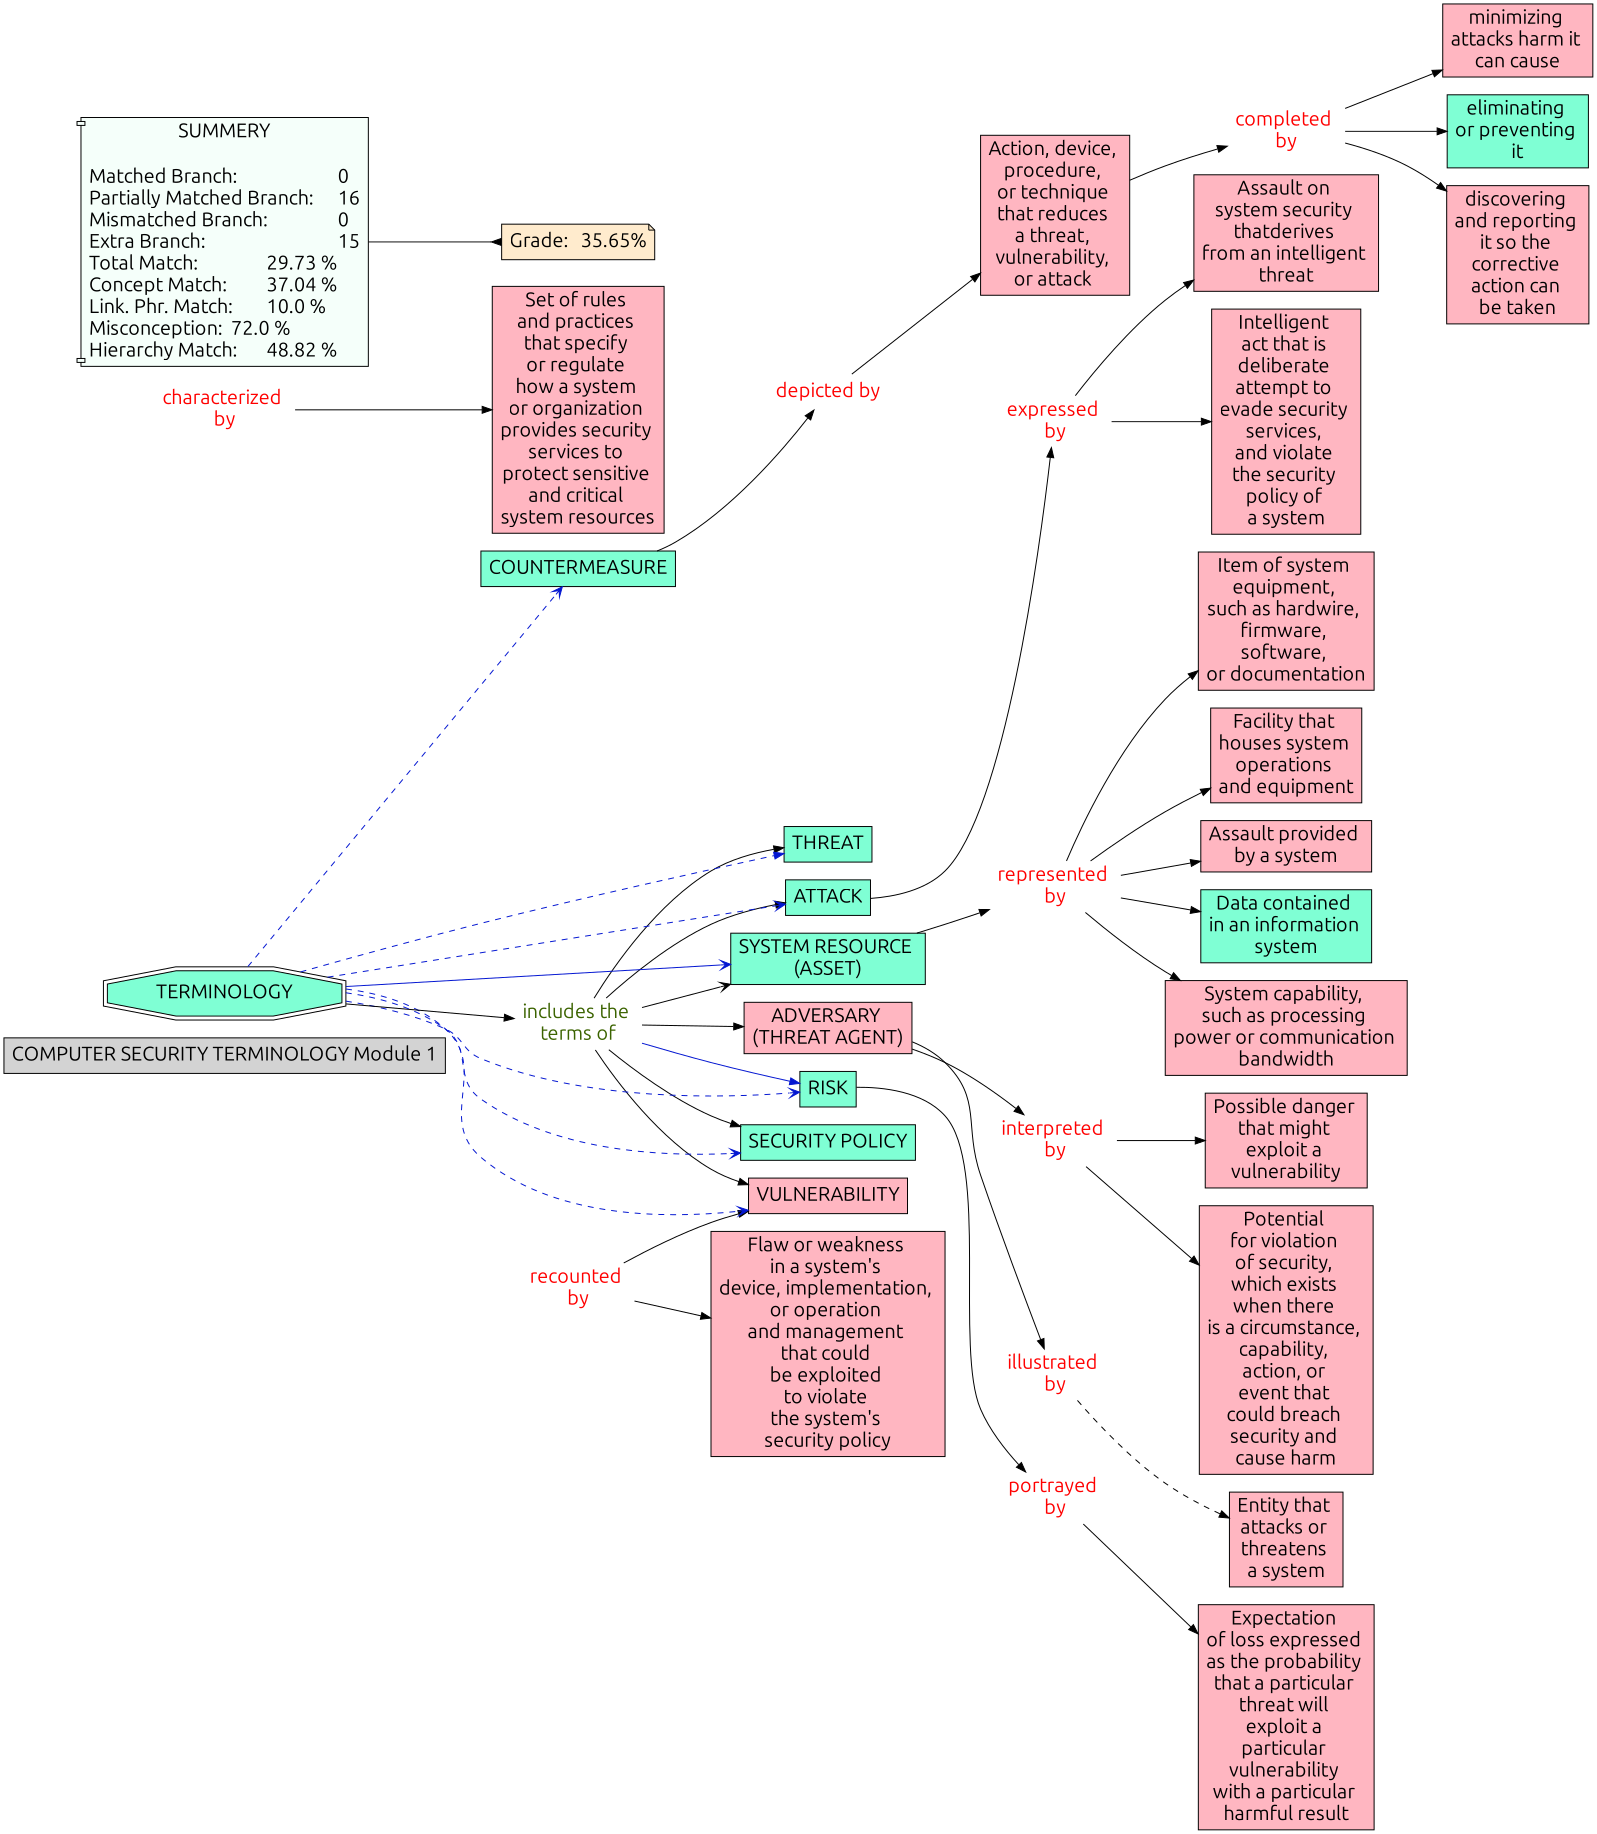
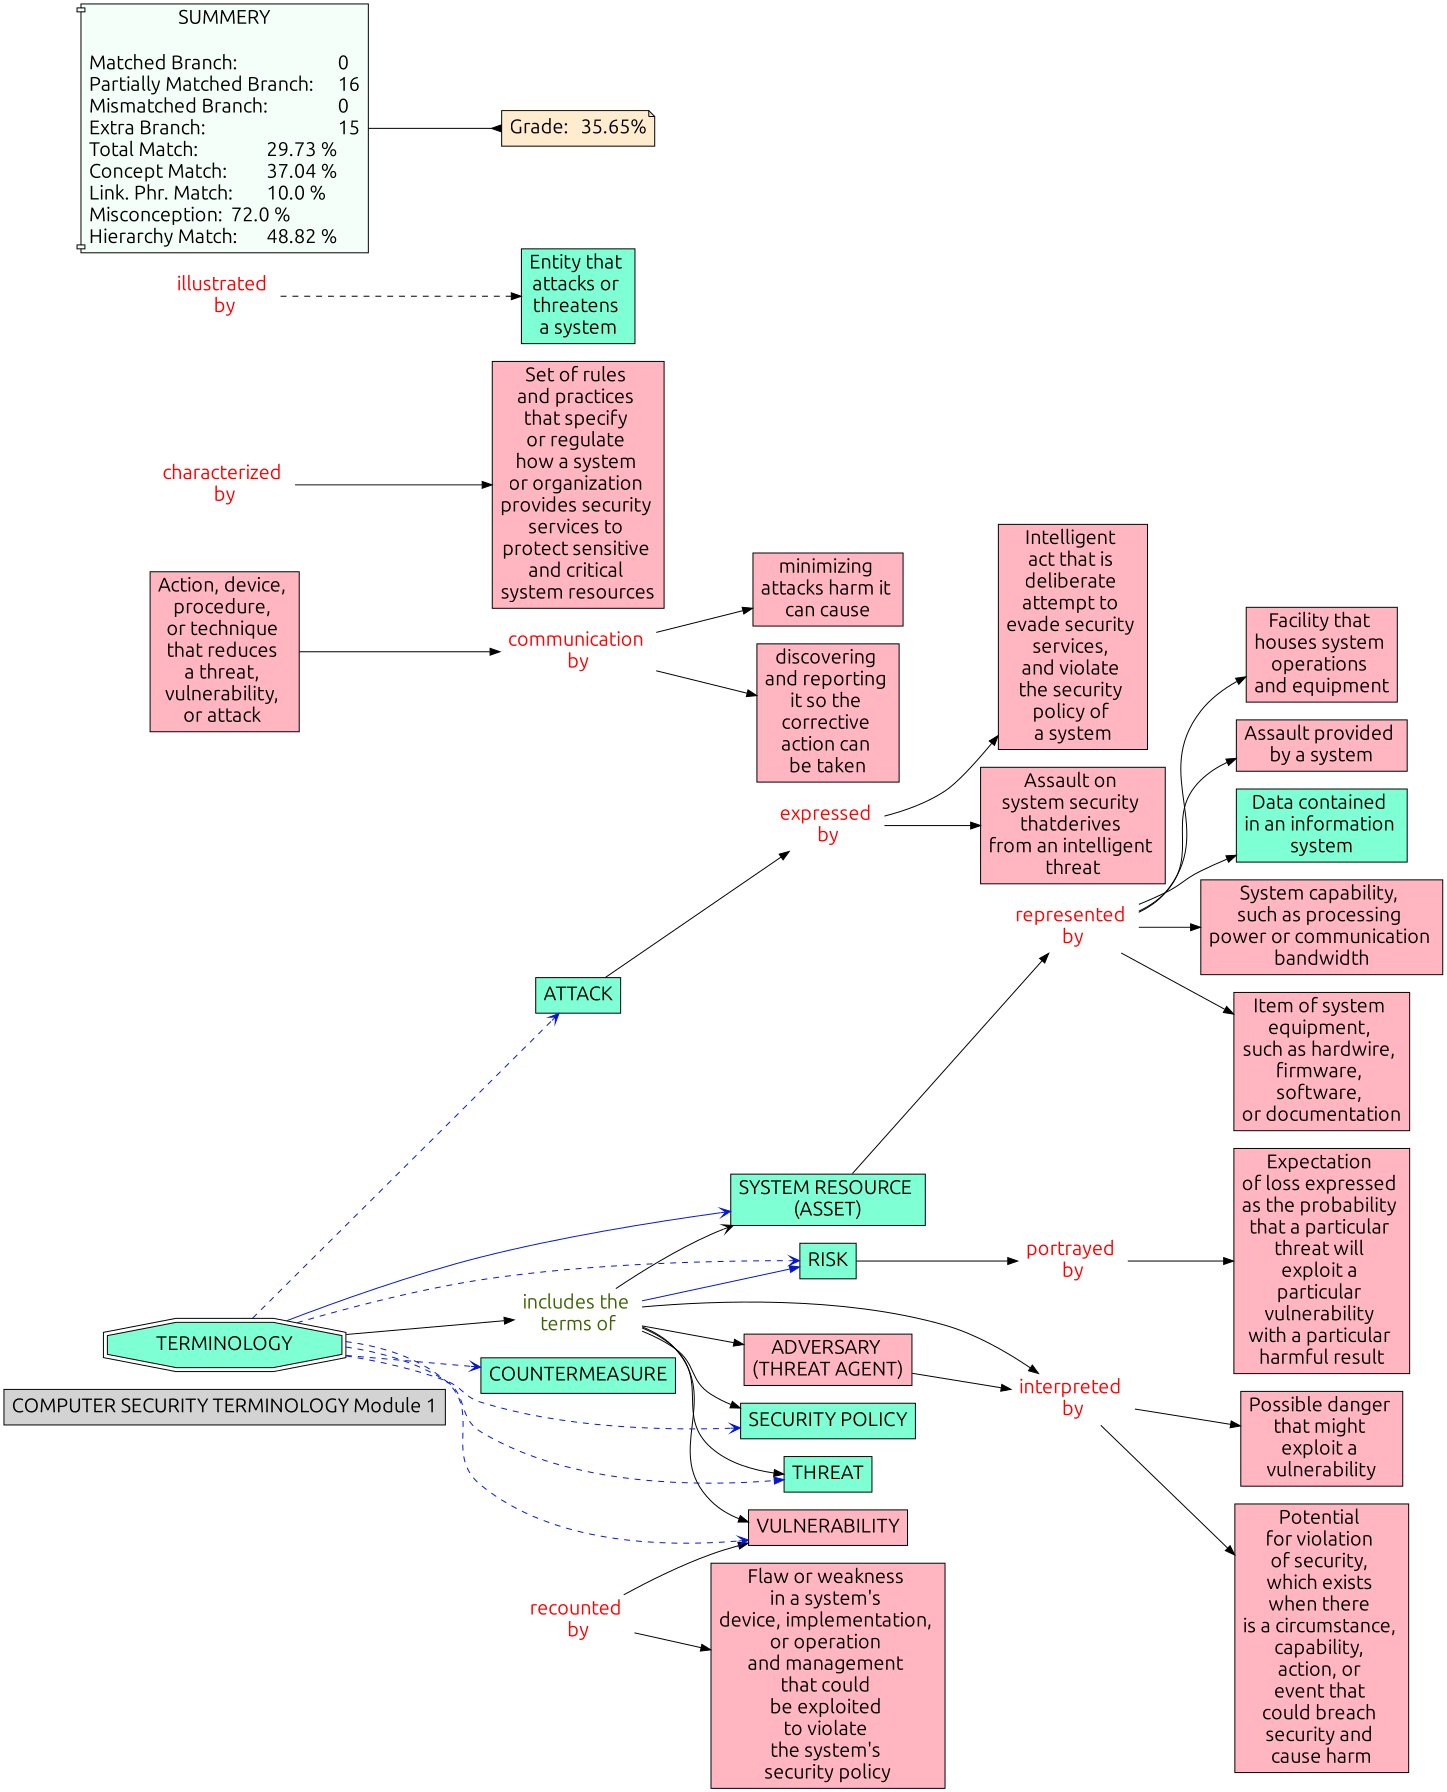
node "completed by": label "completed by" -> "communication by"
node "eliminating or preventing it": removed
node "depicted by": removed
edge "includes the terms of" -> "ATTACK": now "includes the terms of" -> "interpreted by"
edge "ADVERSARY (THREAT AGENT)" -> "illustrated by": removed
node "Entity that attacks or threatens a system": fillcolor #ffb6c1 -> aquamarine
